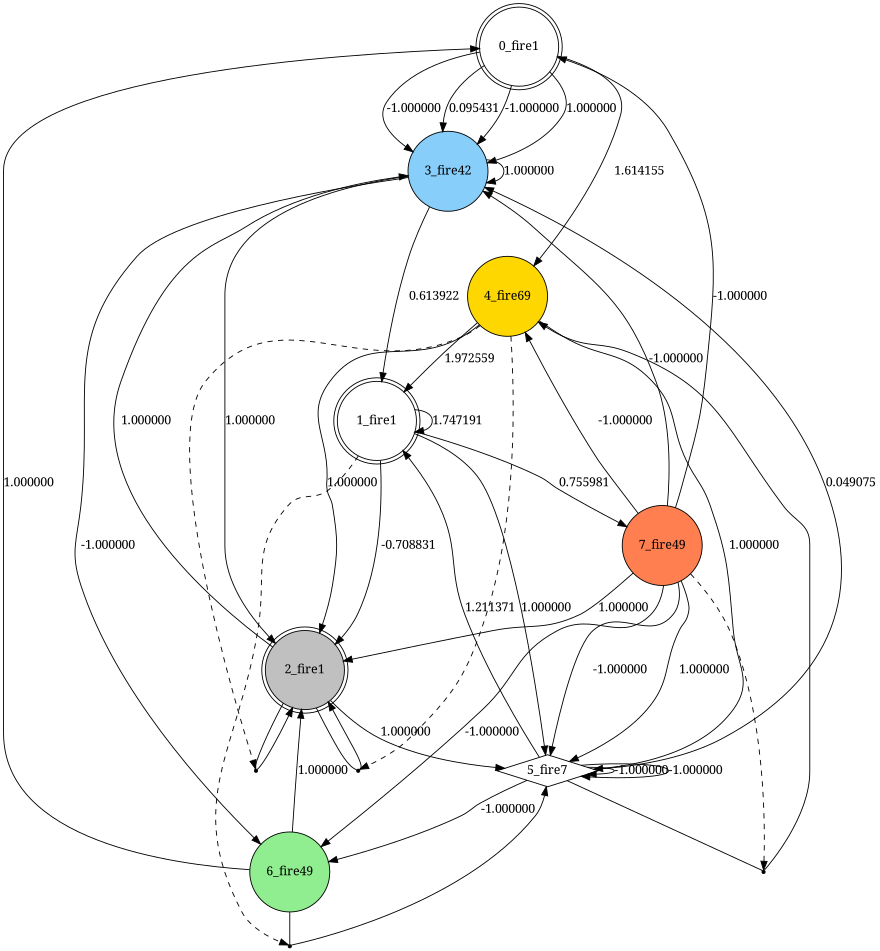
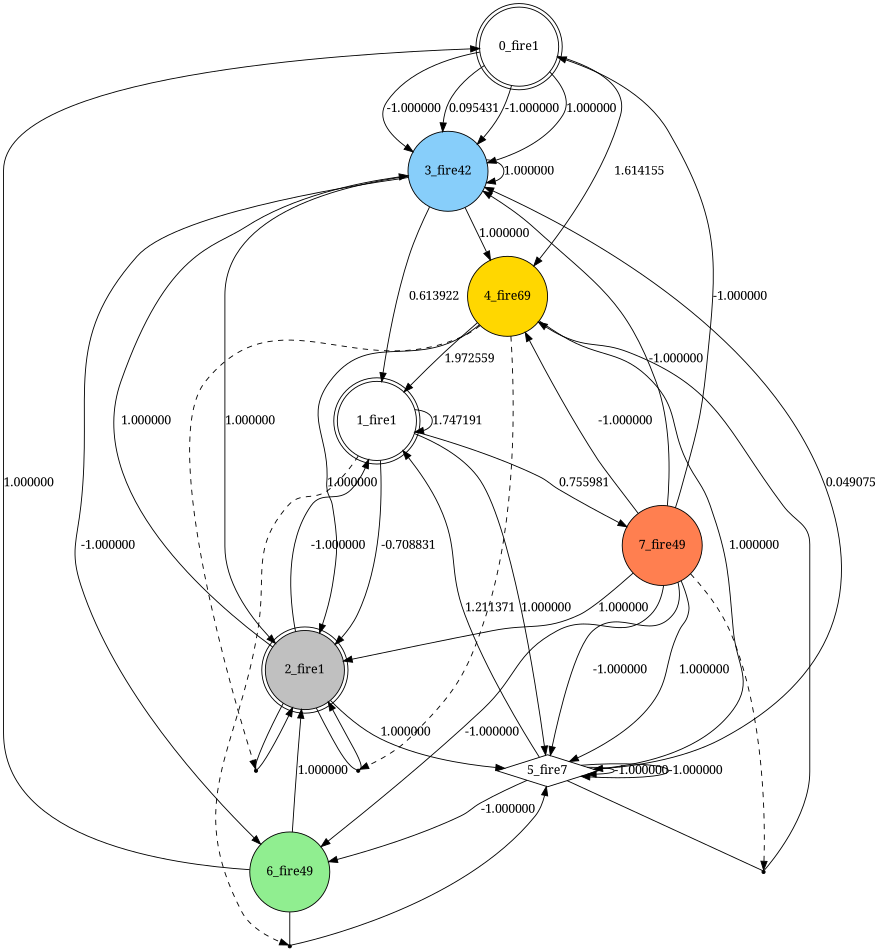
edge "3_fire42" -> "4_fire69": added, label "1.000000"
edge "2_fire1" -> "1_fire1": added, label "-1.000000"
